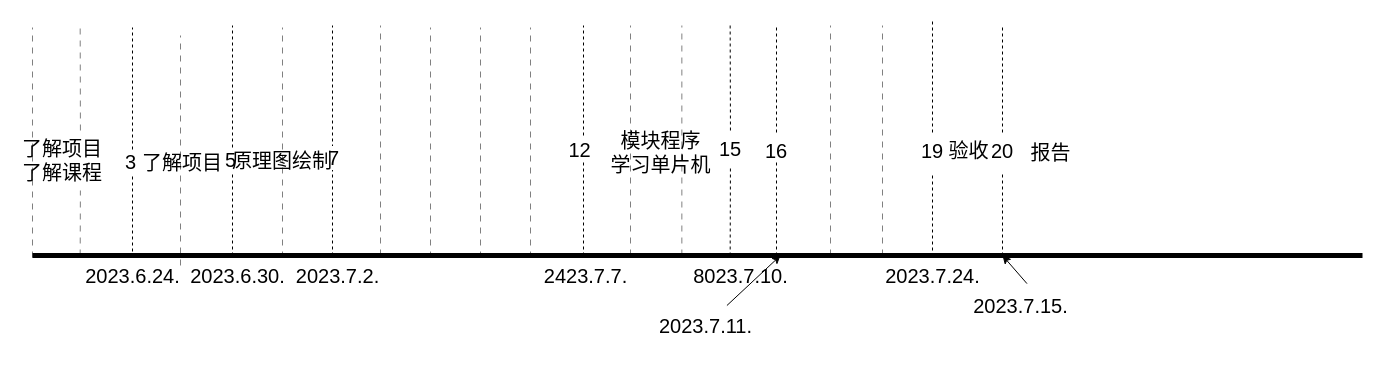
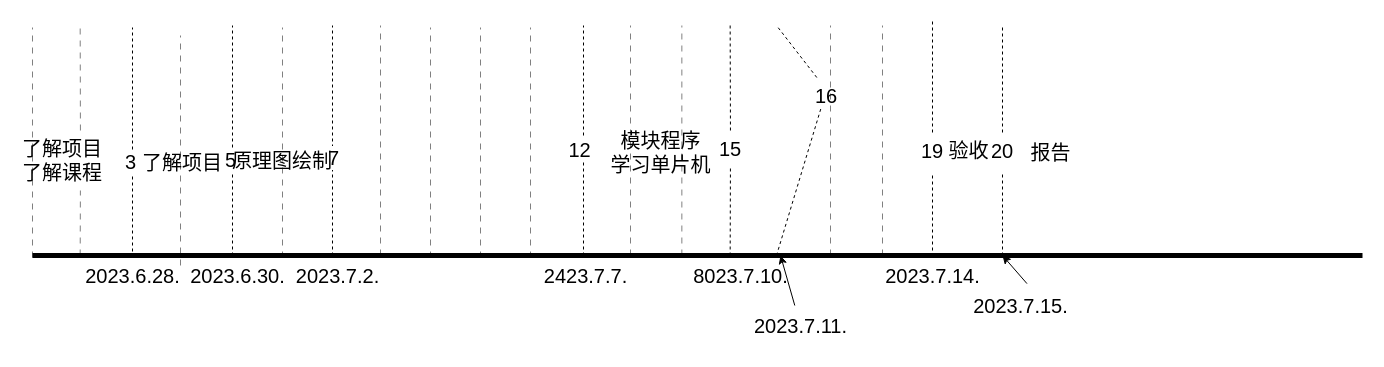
node "16": moved (777, 145) -> (827, 90)
node "2023.6.24.": label "2023.6.24." -> "2023.6.28."
node "2023.7.24.": label "2023.7.24." -> "2023.7.14."
node "2023.7.11.": moved (706, 326) -> (801, 326)
